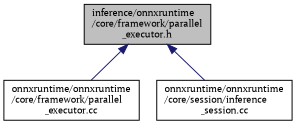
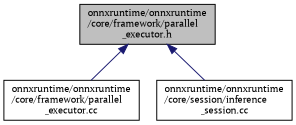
node "inference/onnxruntime /core/framework/parallel _executor.h": label "inference/onnxruntime /core/framework/parallel _executor.h" -> "onnxruntime/onnxruntime /core/framework/parallel _executor.h"
